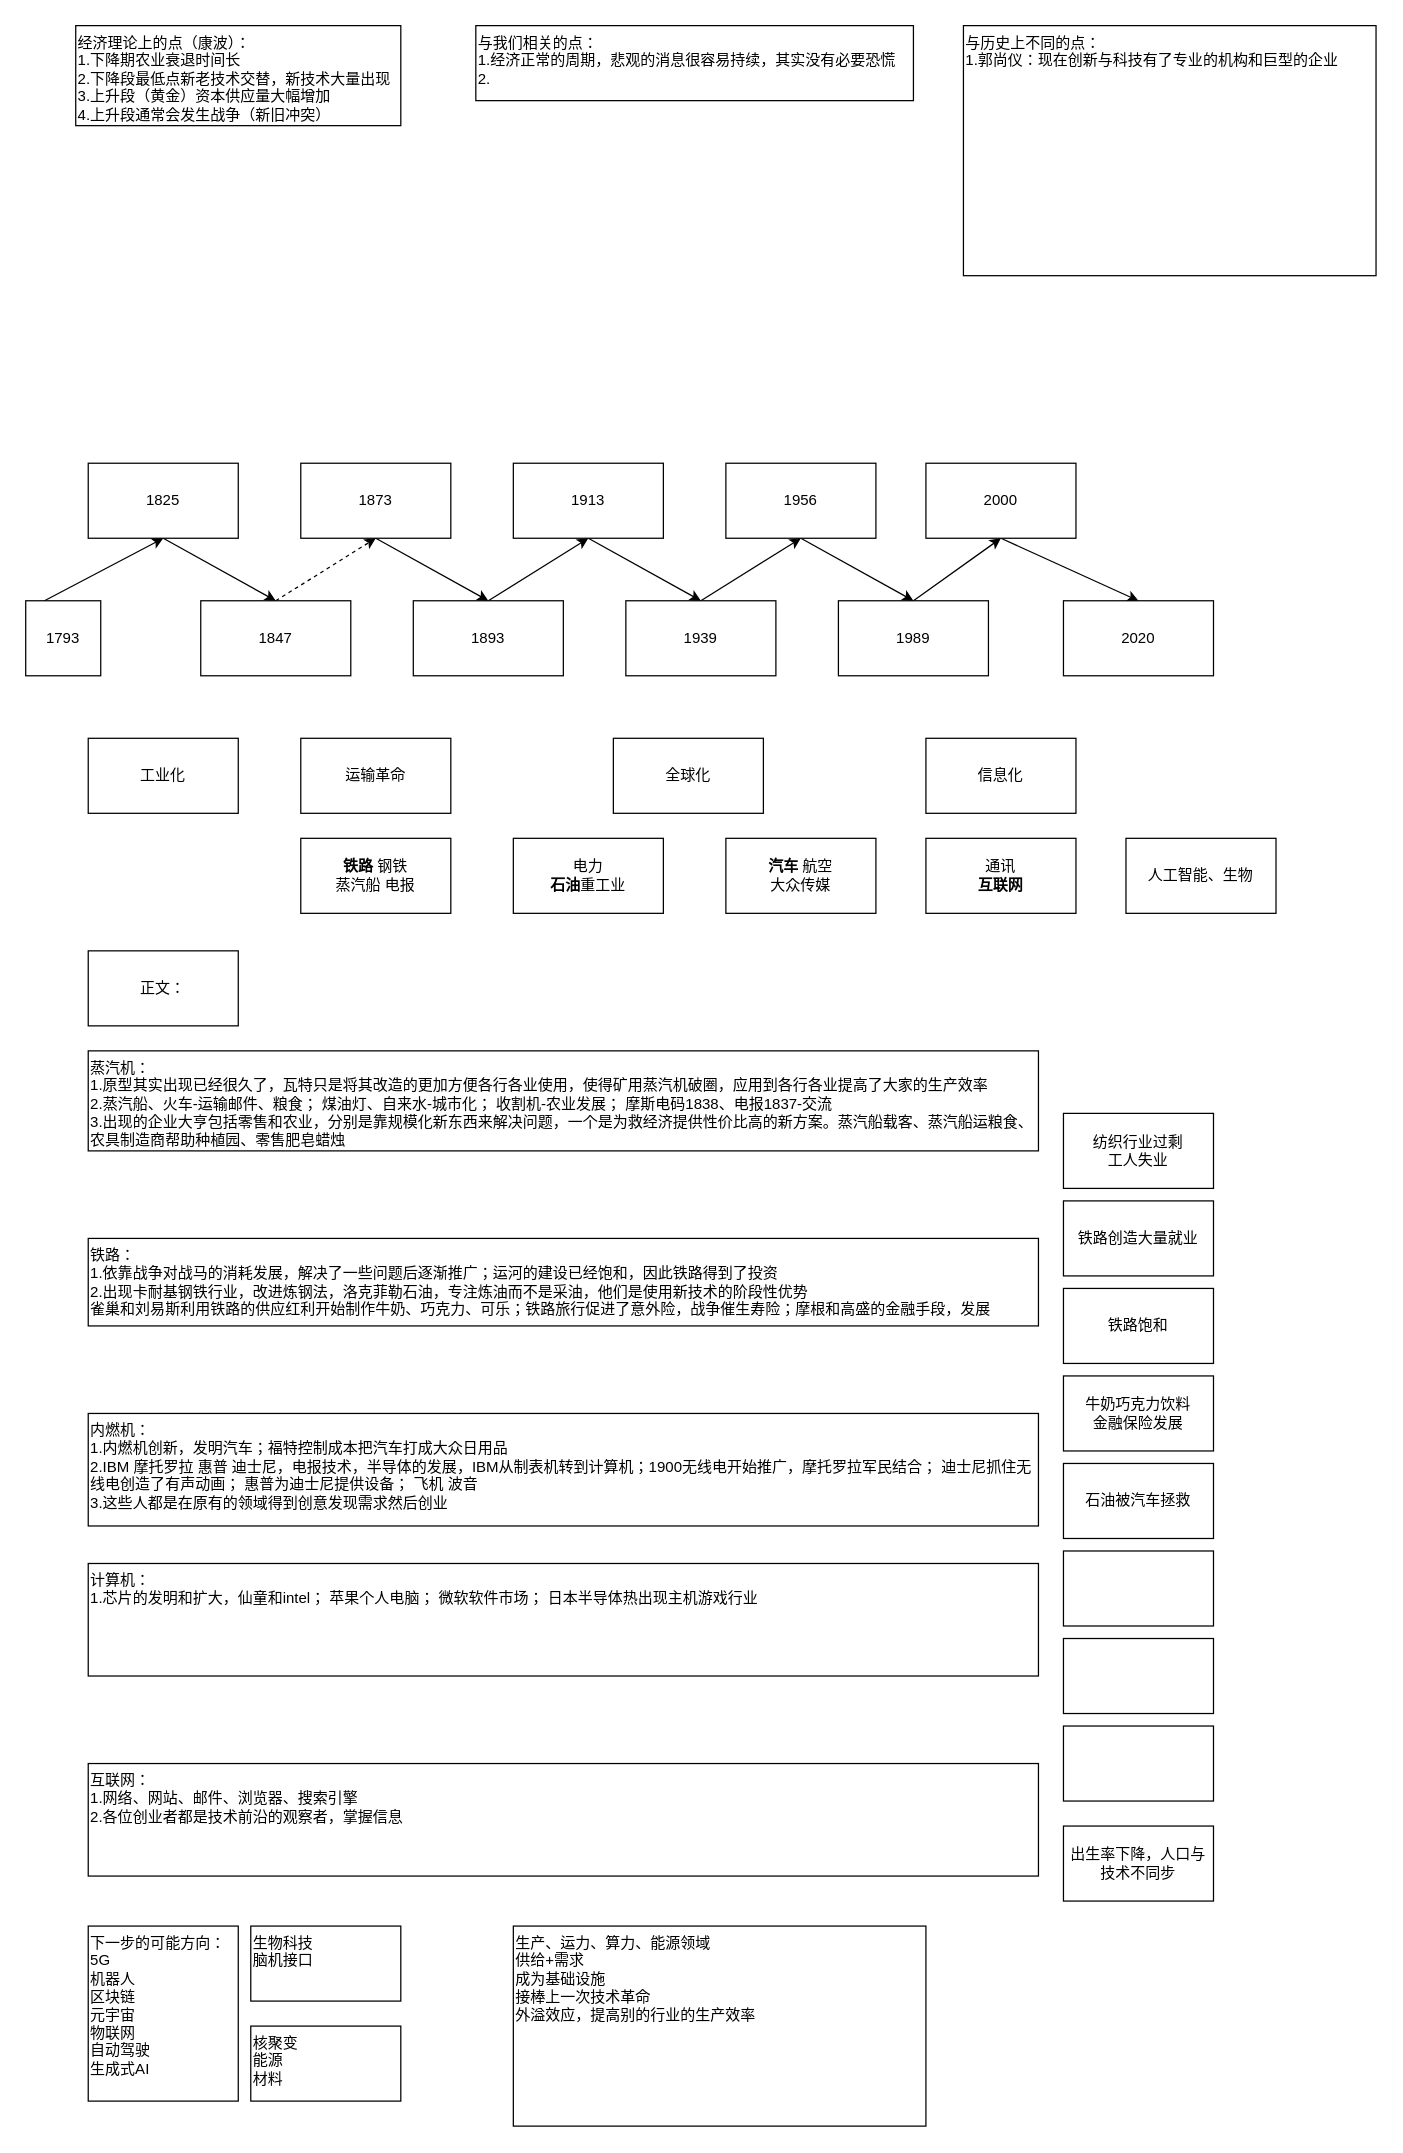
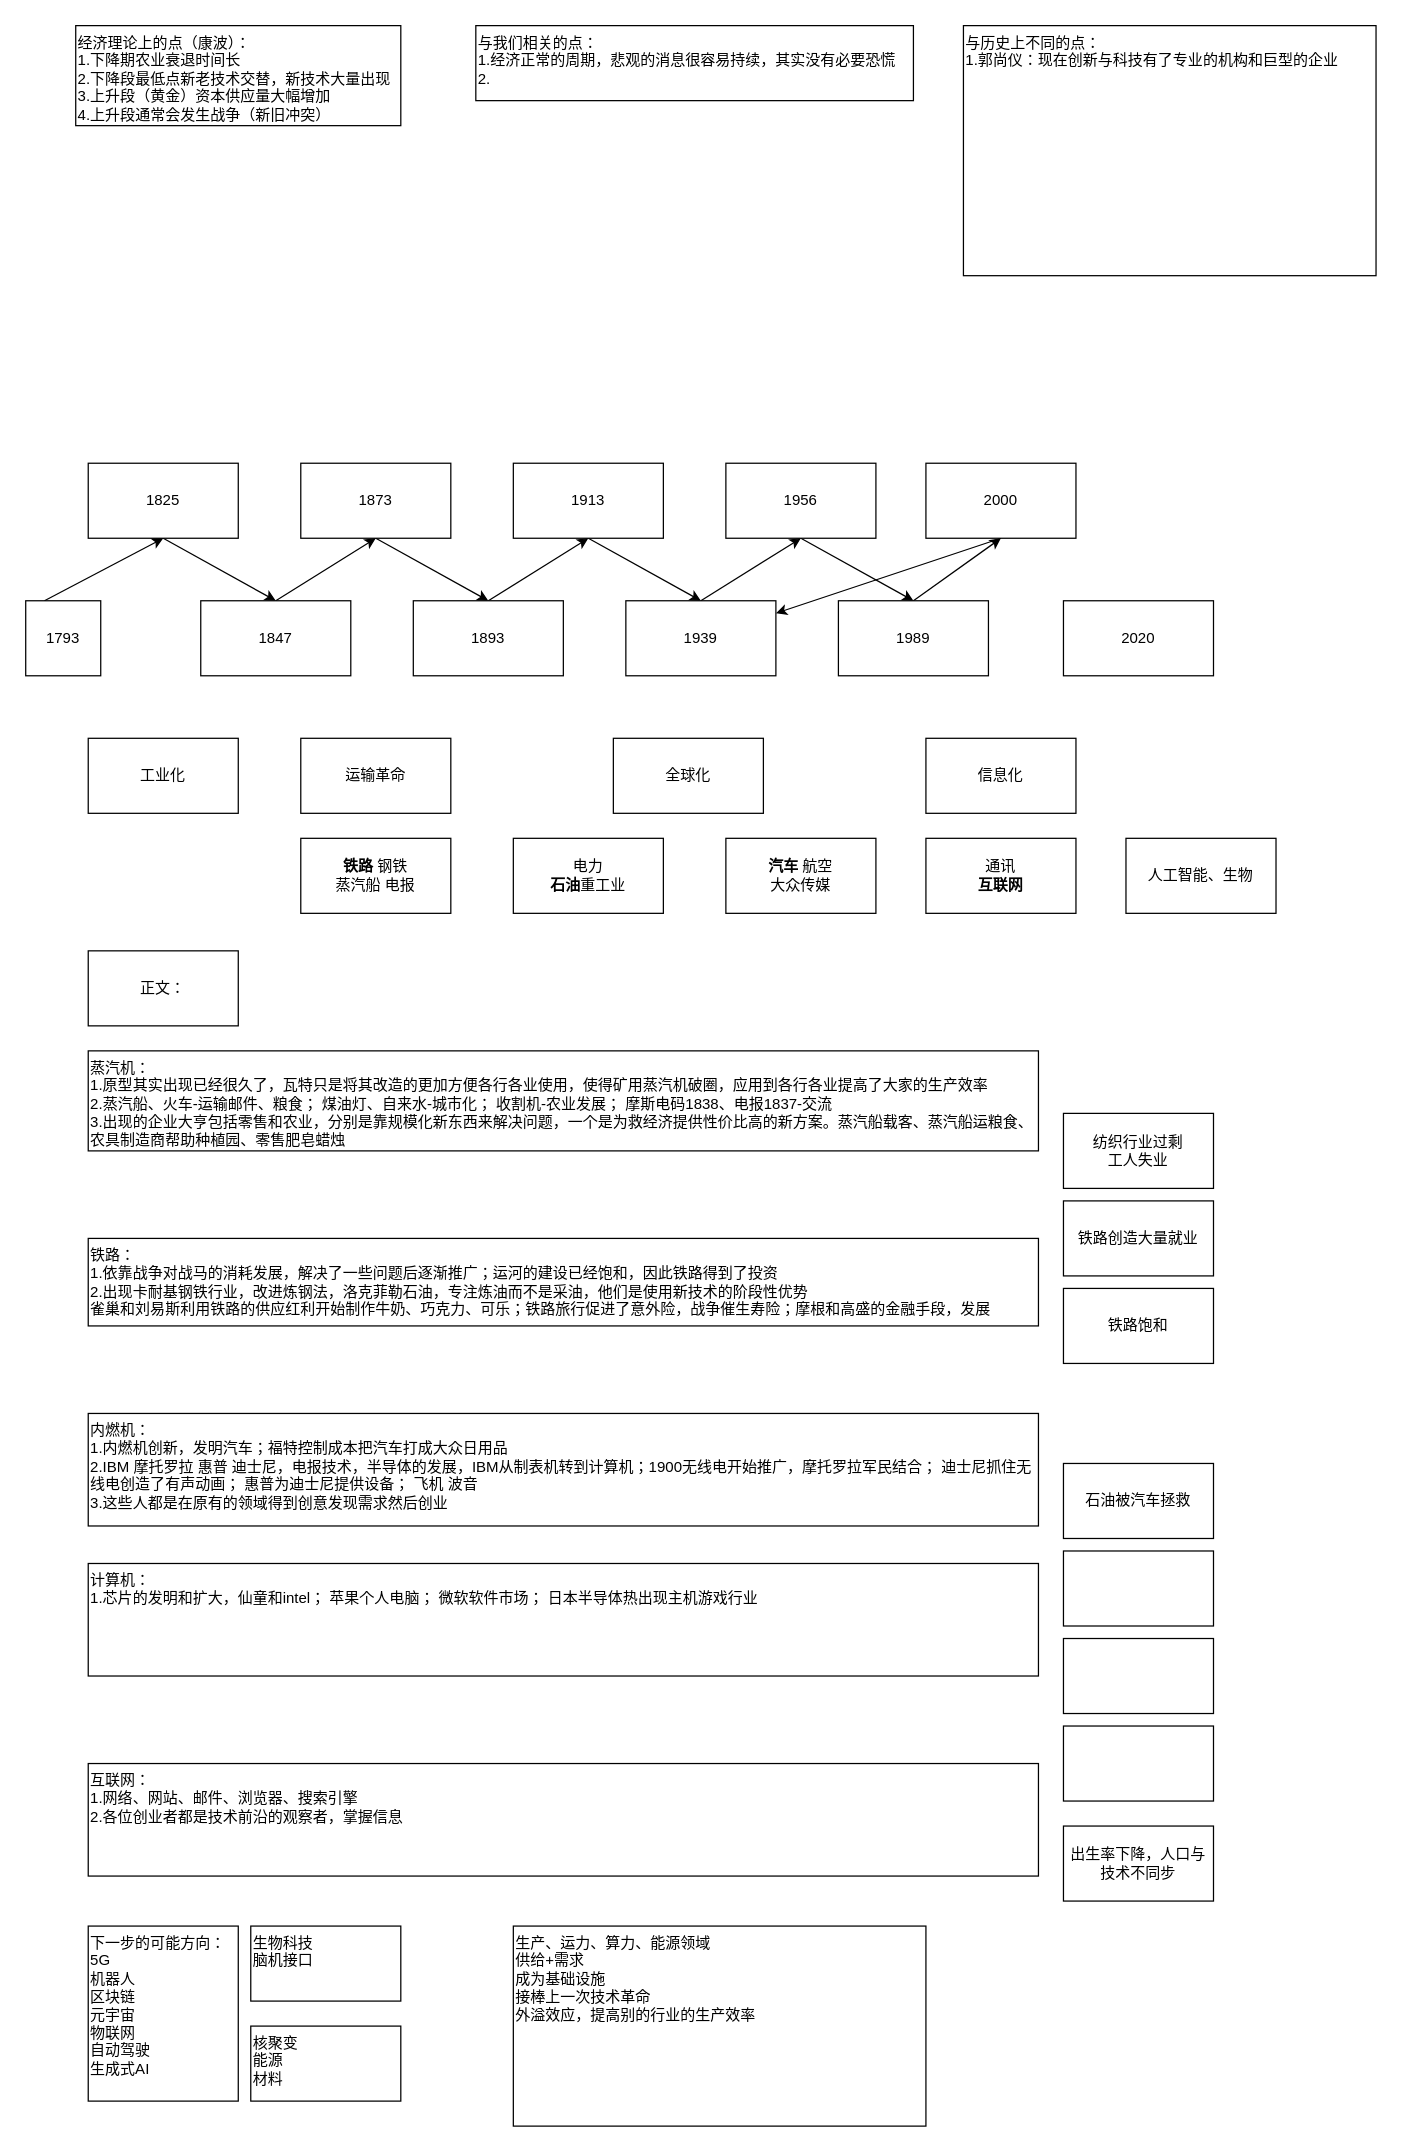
edge "2000" -> "2020": now "2000" -> "1939"
edge "1847" -> "1873": style dashed -> solid
node "牛奶巧克力饮料 金融保险发展": removed
